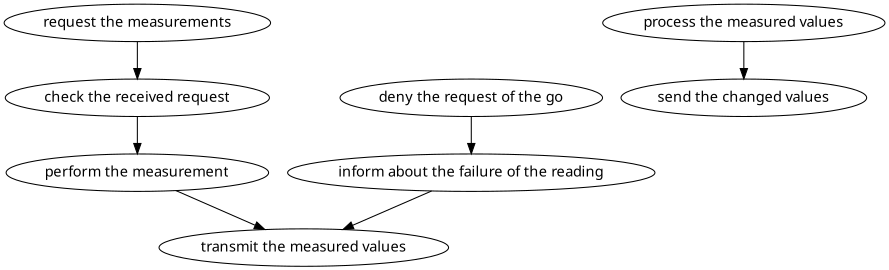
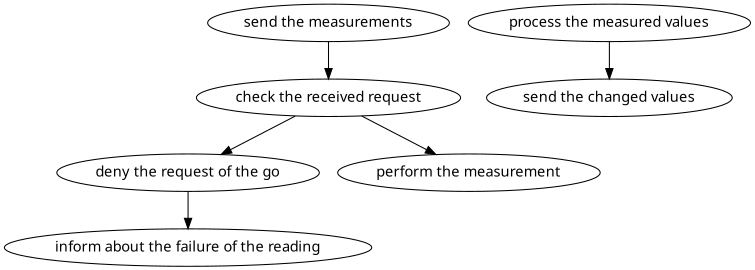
node "request the measurements": label "request the measurements" -> "send the measurements"
edge "check the received request" -> "deny the request of the go": added
node "transmit the measured values": removed
